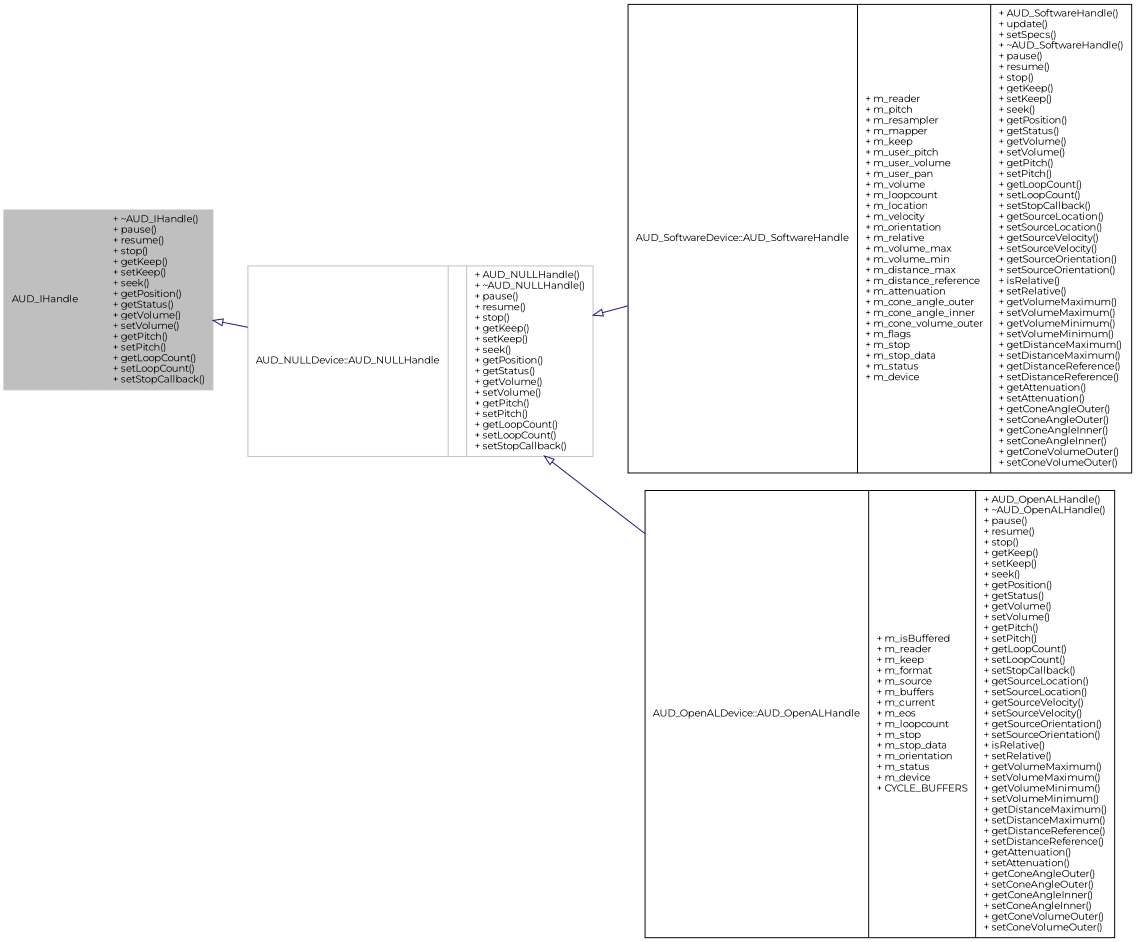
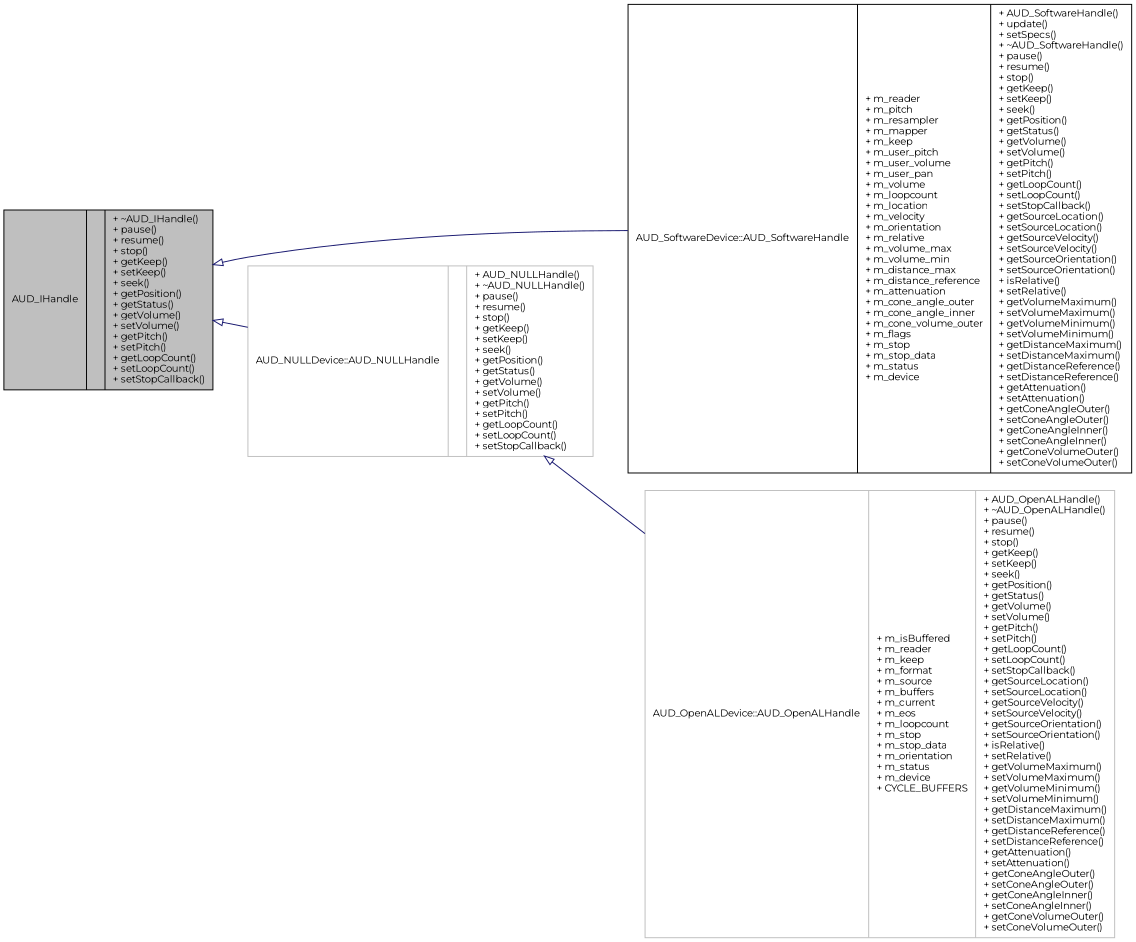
node "AUD_IHandle": color grey75 -> black
edge "AUD_SoftwareDevice::AUD_SoftwareHandle" -> "AUD_NULLDevice::AUD_NULLHandle": now "AUD_SoftwareDevice::AUD_SoftwareHandle" -> "AUD_IHandle"
node "AUD_OpenALDevice::AUD_OpenALHandle": color black -> grey75
